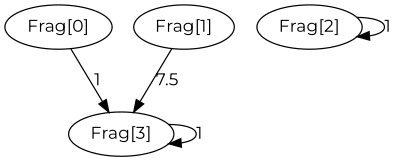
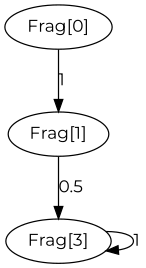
node "Frag[2]": removed
edge "Frag[0]" -> "Frag[3]": now "Frag[0]" -> "Frag[1]"
edge "Frag[1]" -> "Frag[3]": label "7.5" -> "0.5"
